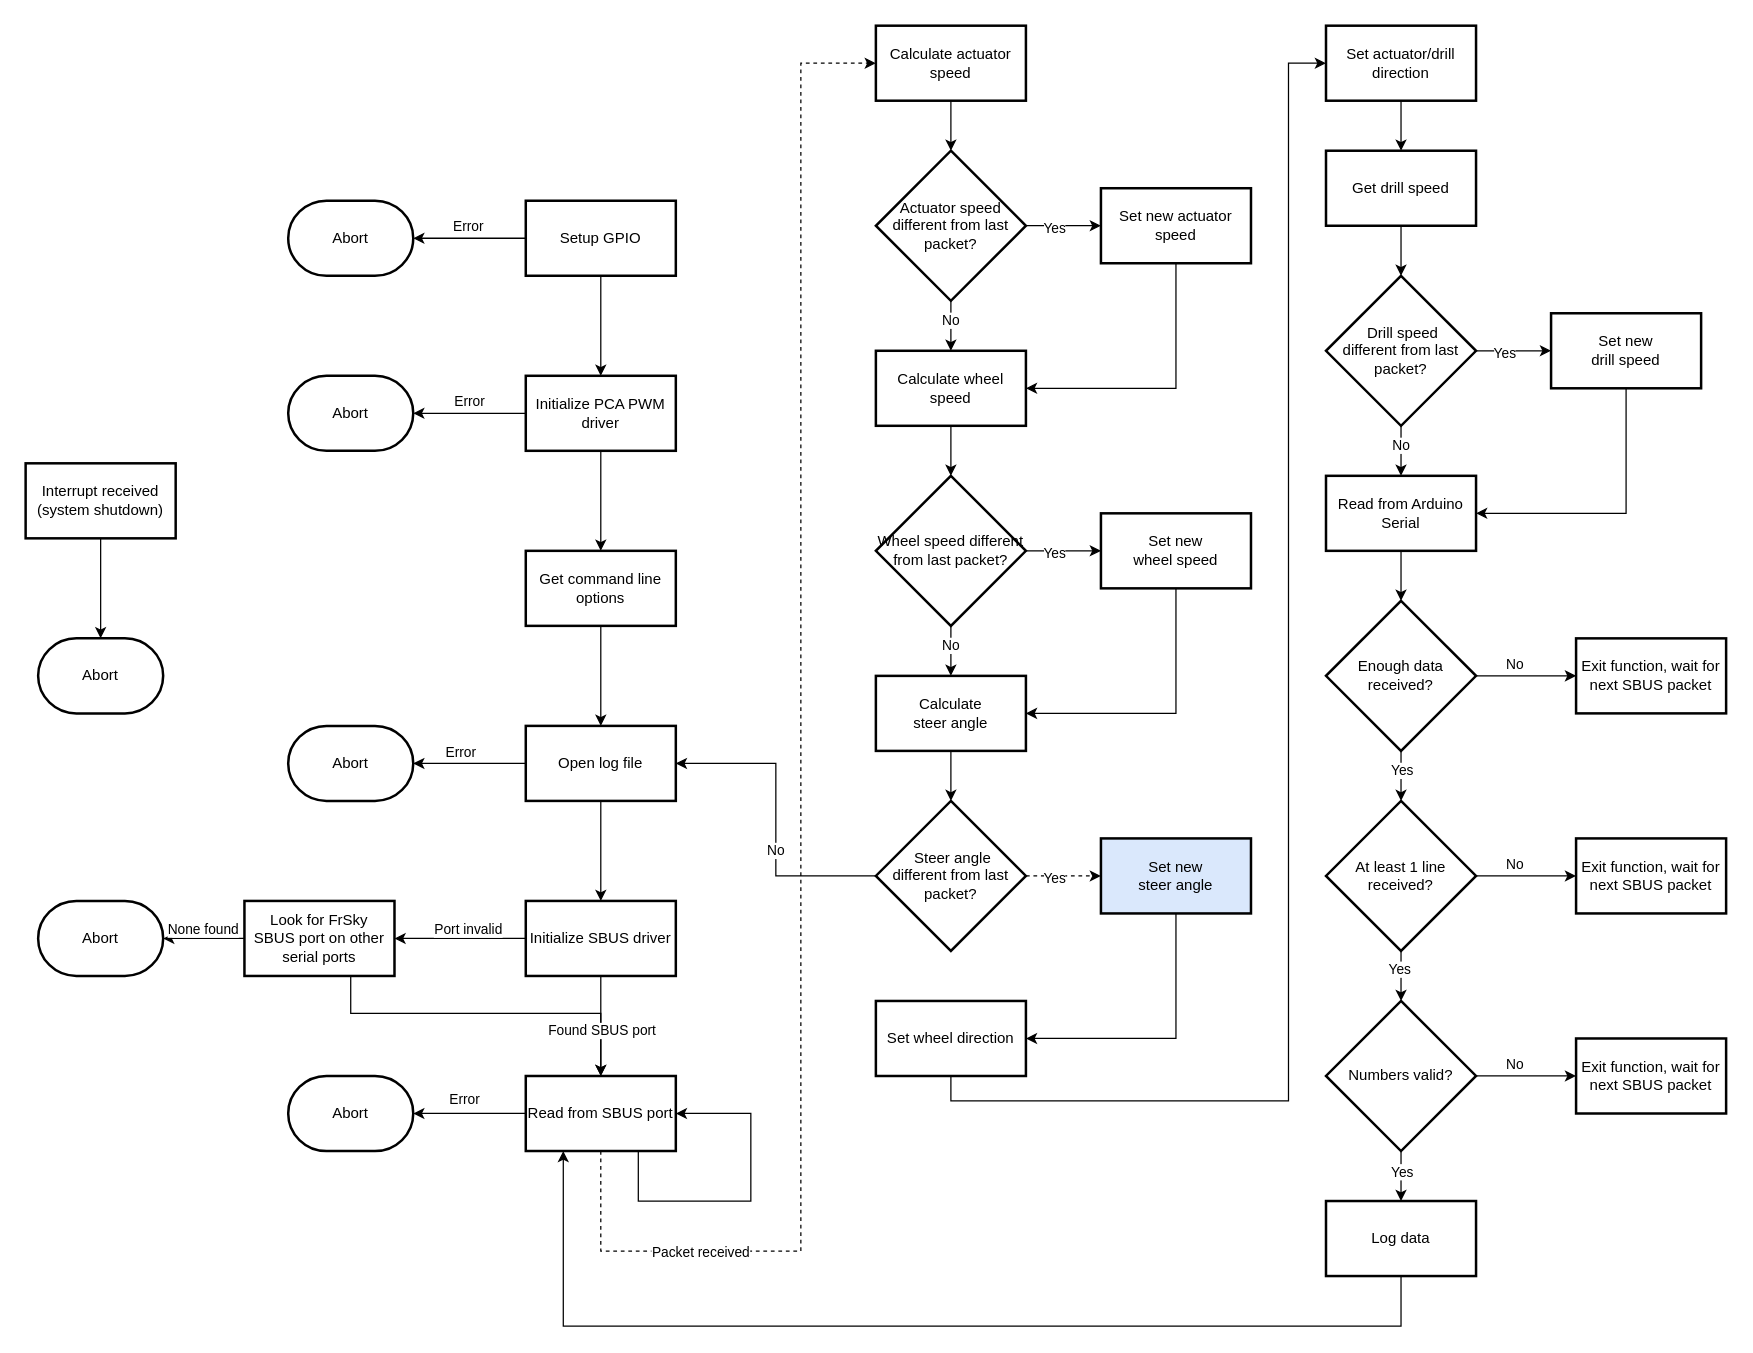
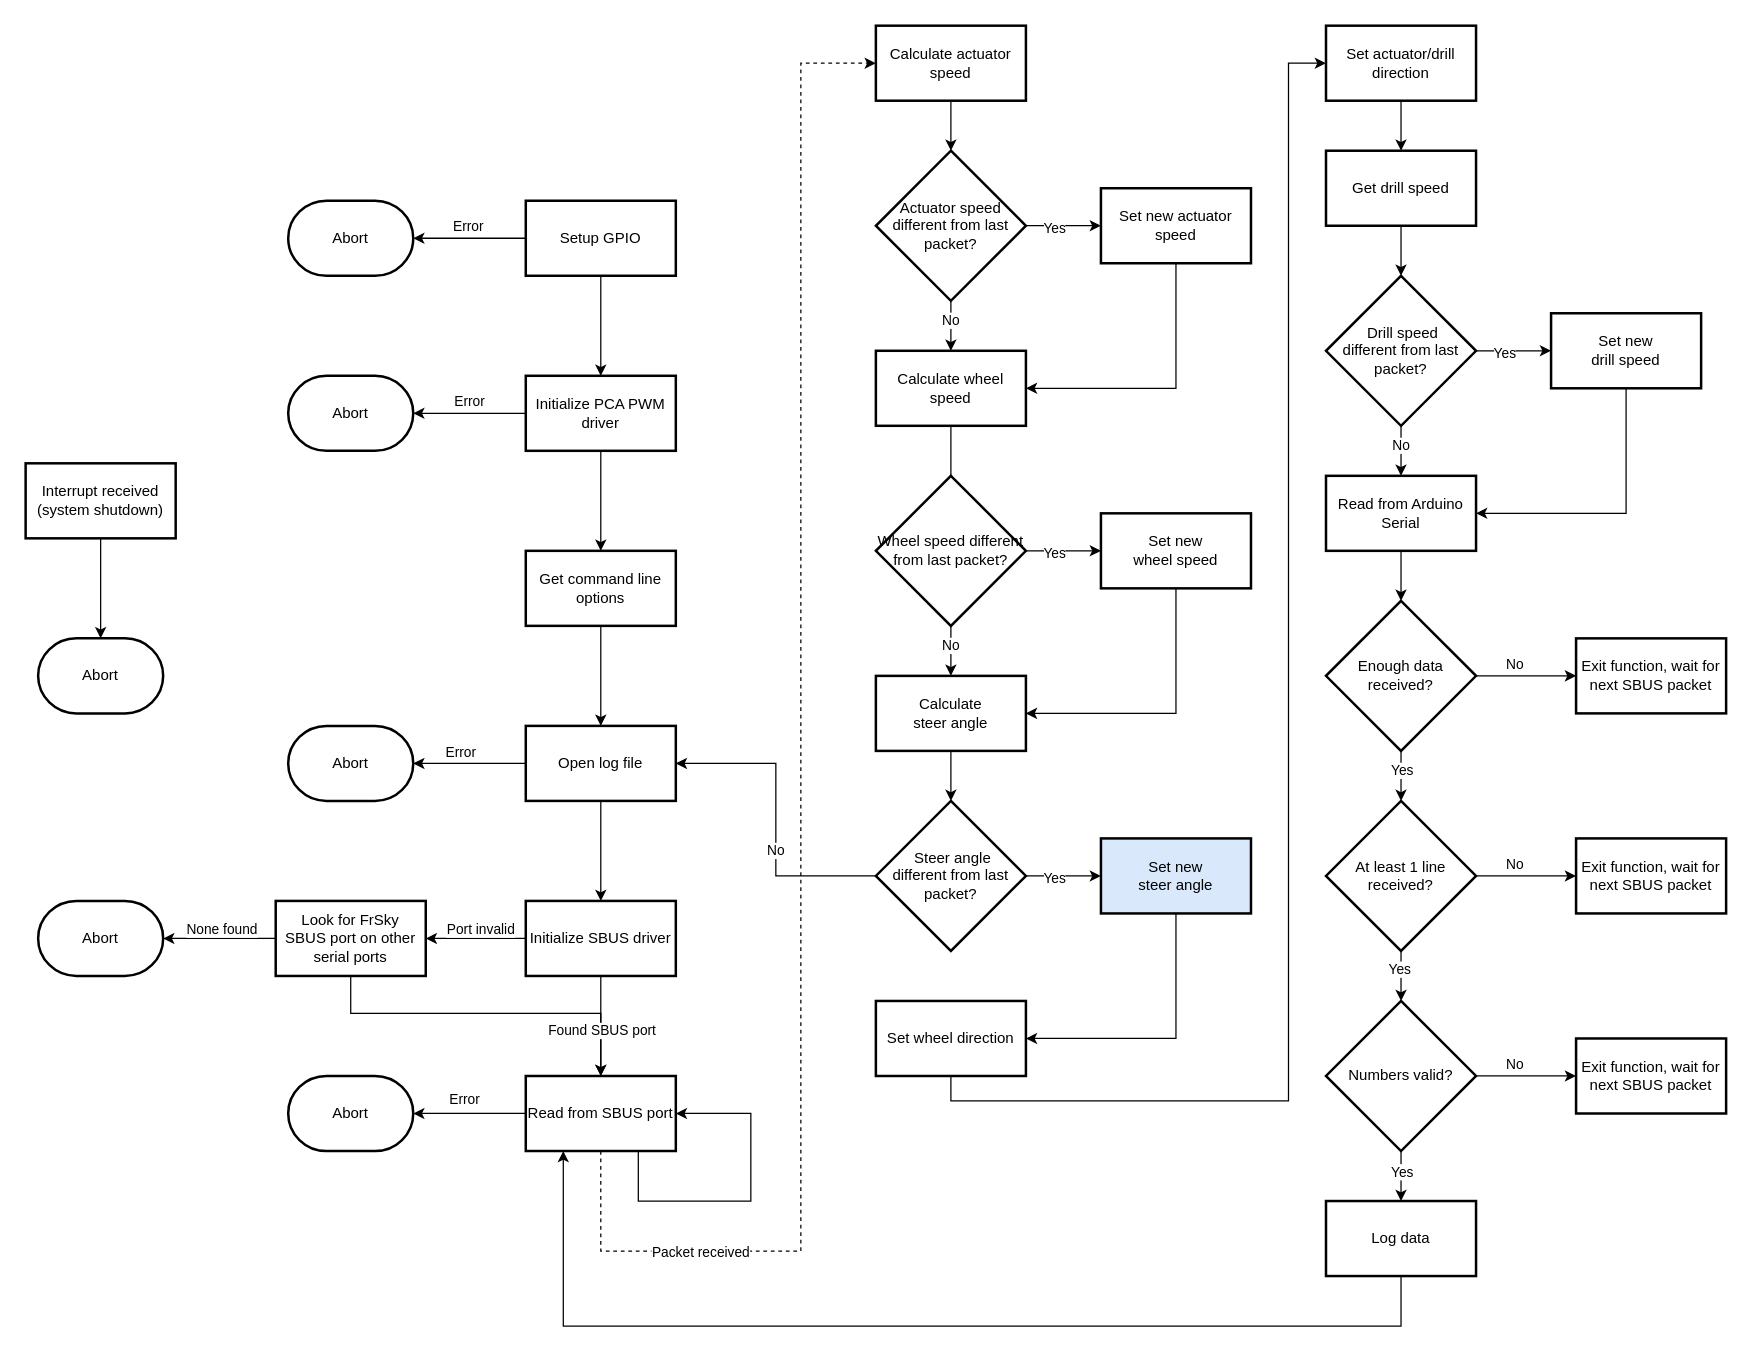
edge "Calculate wheel speed" -> "Wheel speed different from last packet?": arrowhead classic -> none
edge "Steer angle different from last packet?" -> "Set new steer angle": style dashed -> solid
node "Look for FrSky SBUS port on other serial ports": moved (319, 938) -> (351, 938)
